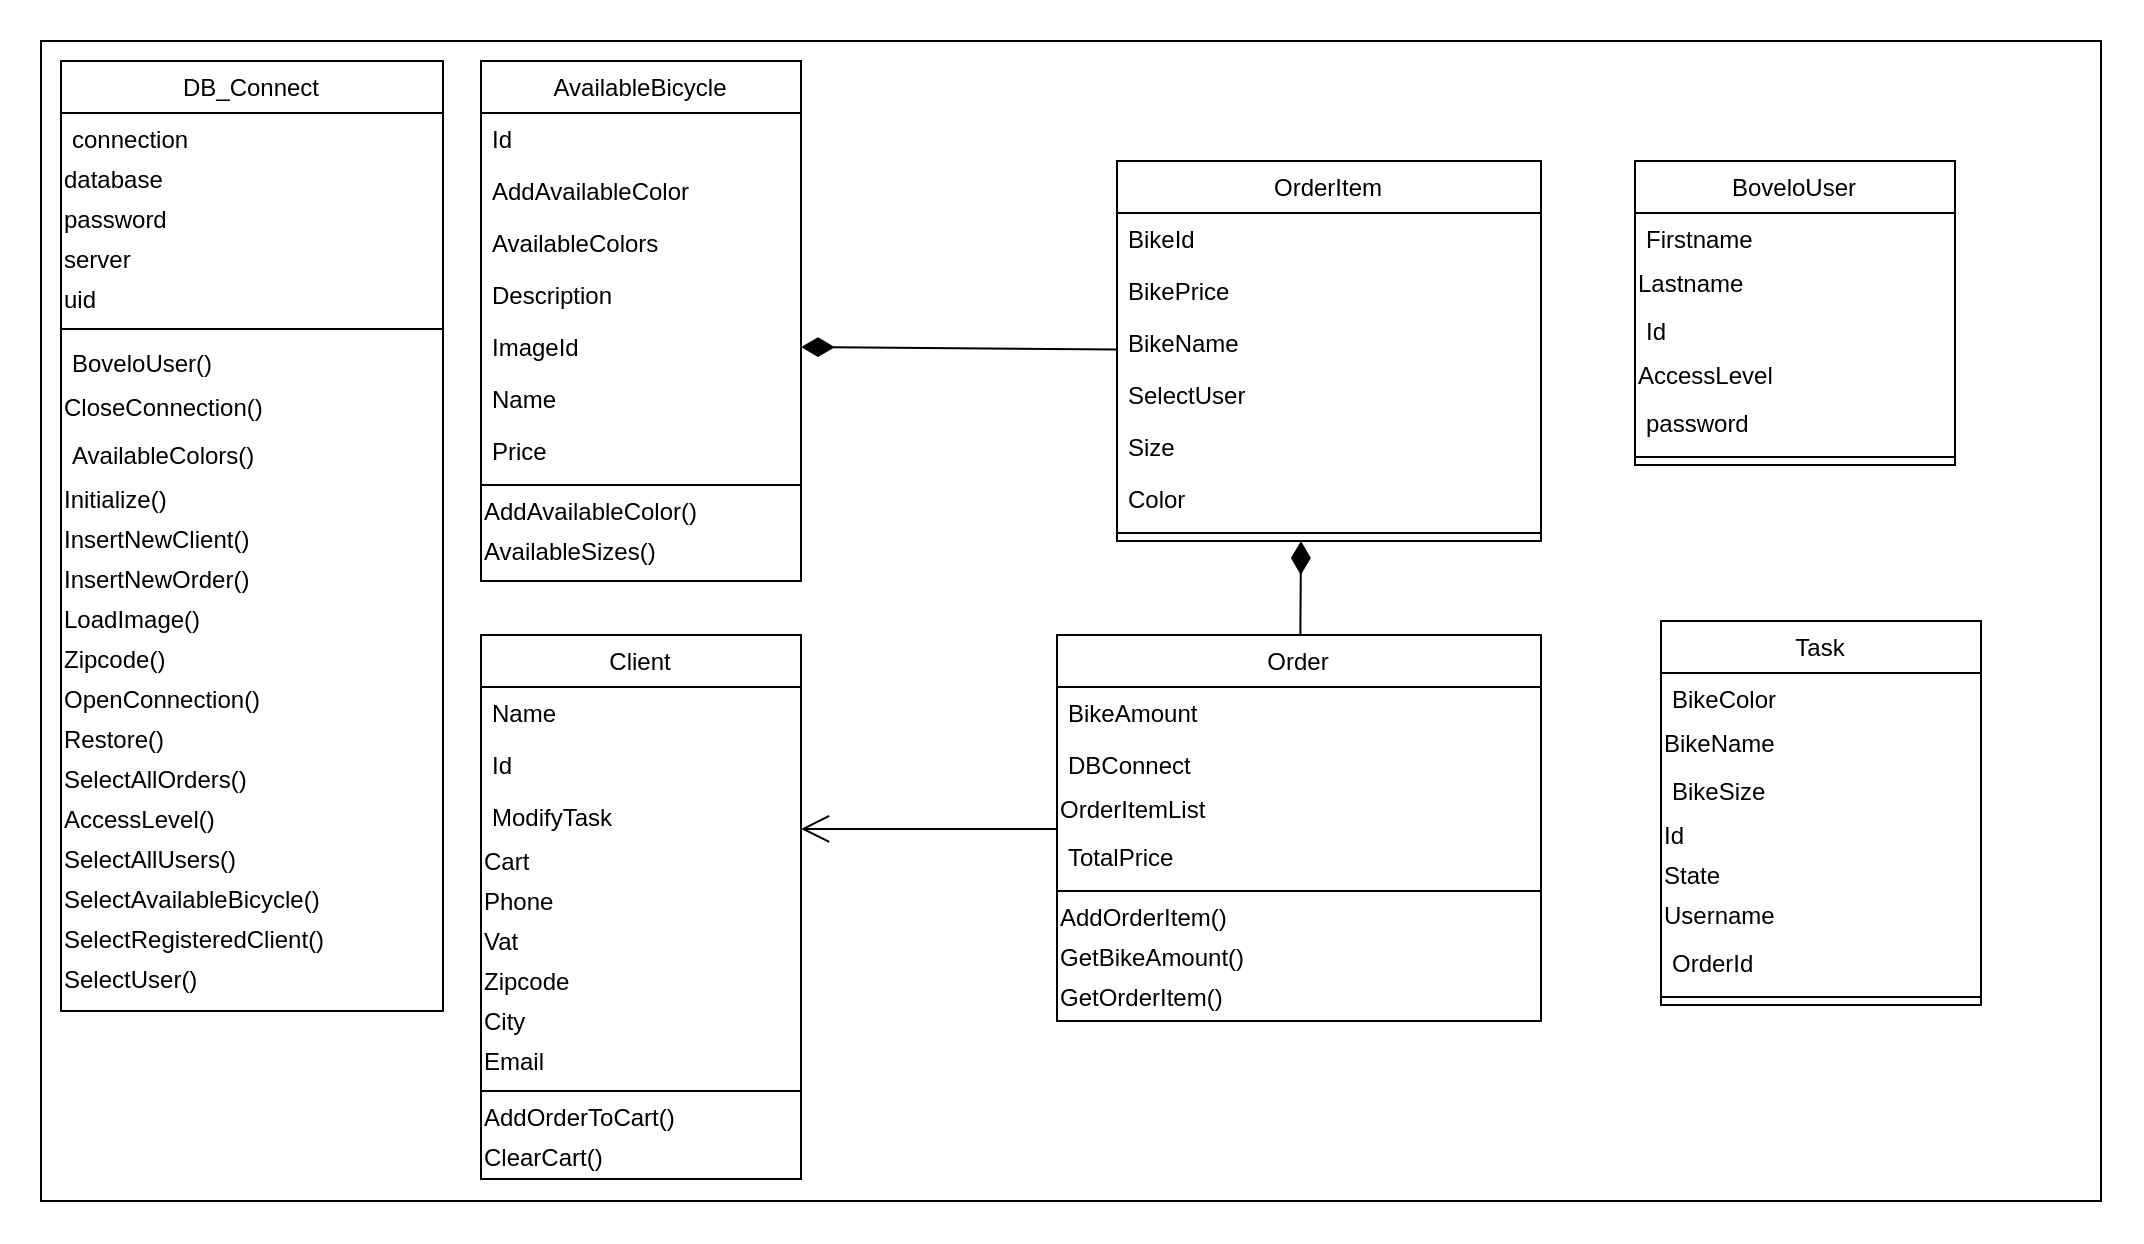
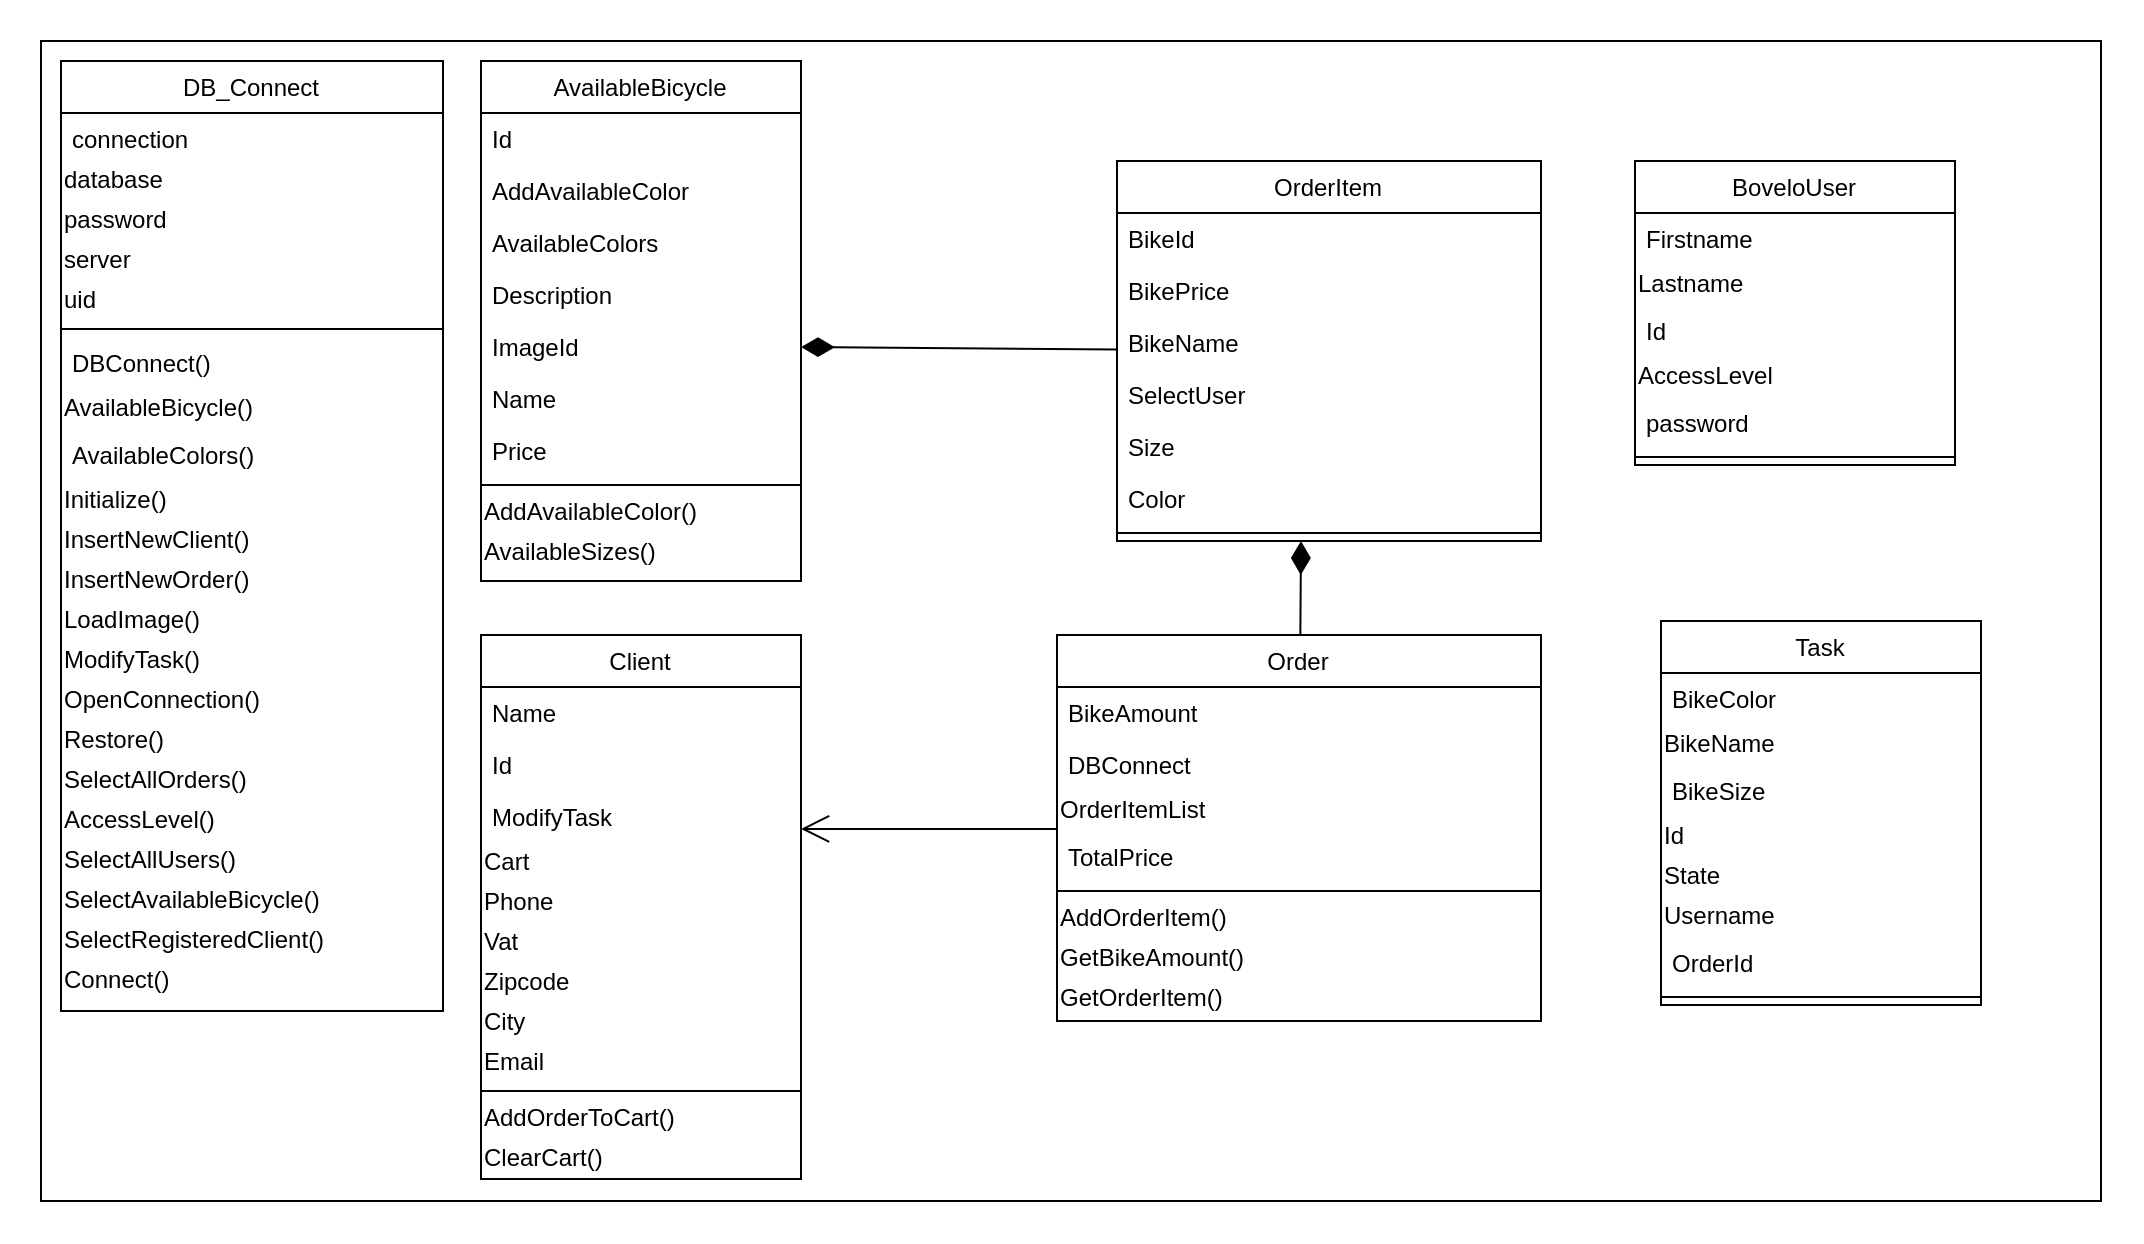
node "BoveloUser()": label "BoveloUser()" -> "DBConnect()"
node "CloseConnection()": label "CloseConnection()" -> "AvailableBicycle()"
node "Zipcode()": label "Zipcode()" -> "ModifyTask()"
node "SelectUser()": label "SelectUser()" -> "Connect()"
